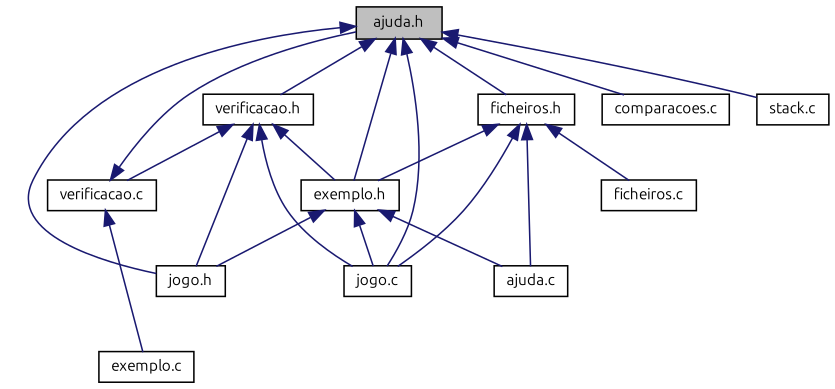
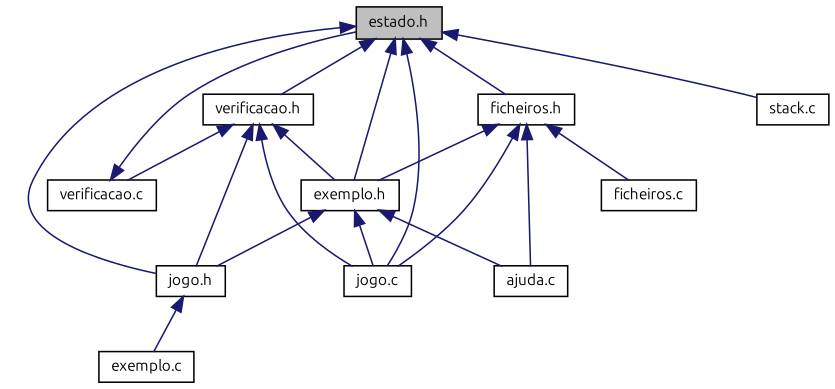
node "ajuda.h": label "ajuda.h" -> "estado.h"
node "comparacoes.c": removed
edge "exemplo.c" -> "verificacao.c": now "exemplo.c" -> "jogo.h"
